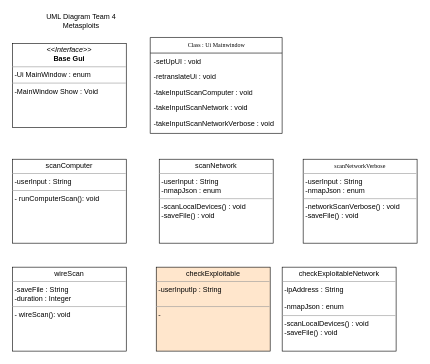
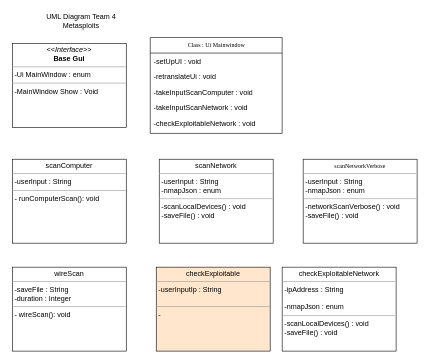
node "-takeInputScanNetworkVerbose : void": label "-takeInputScanNetworkVerbose : void" -> "-checkExploitableNetwork : void"
